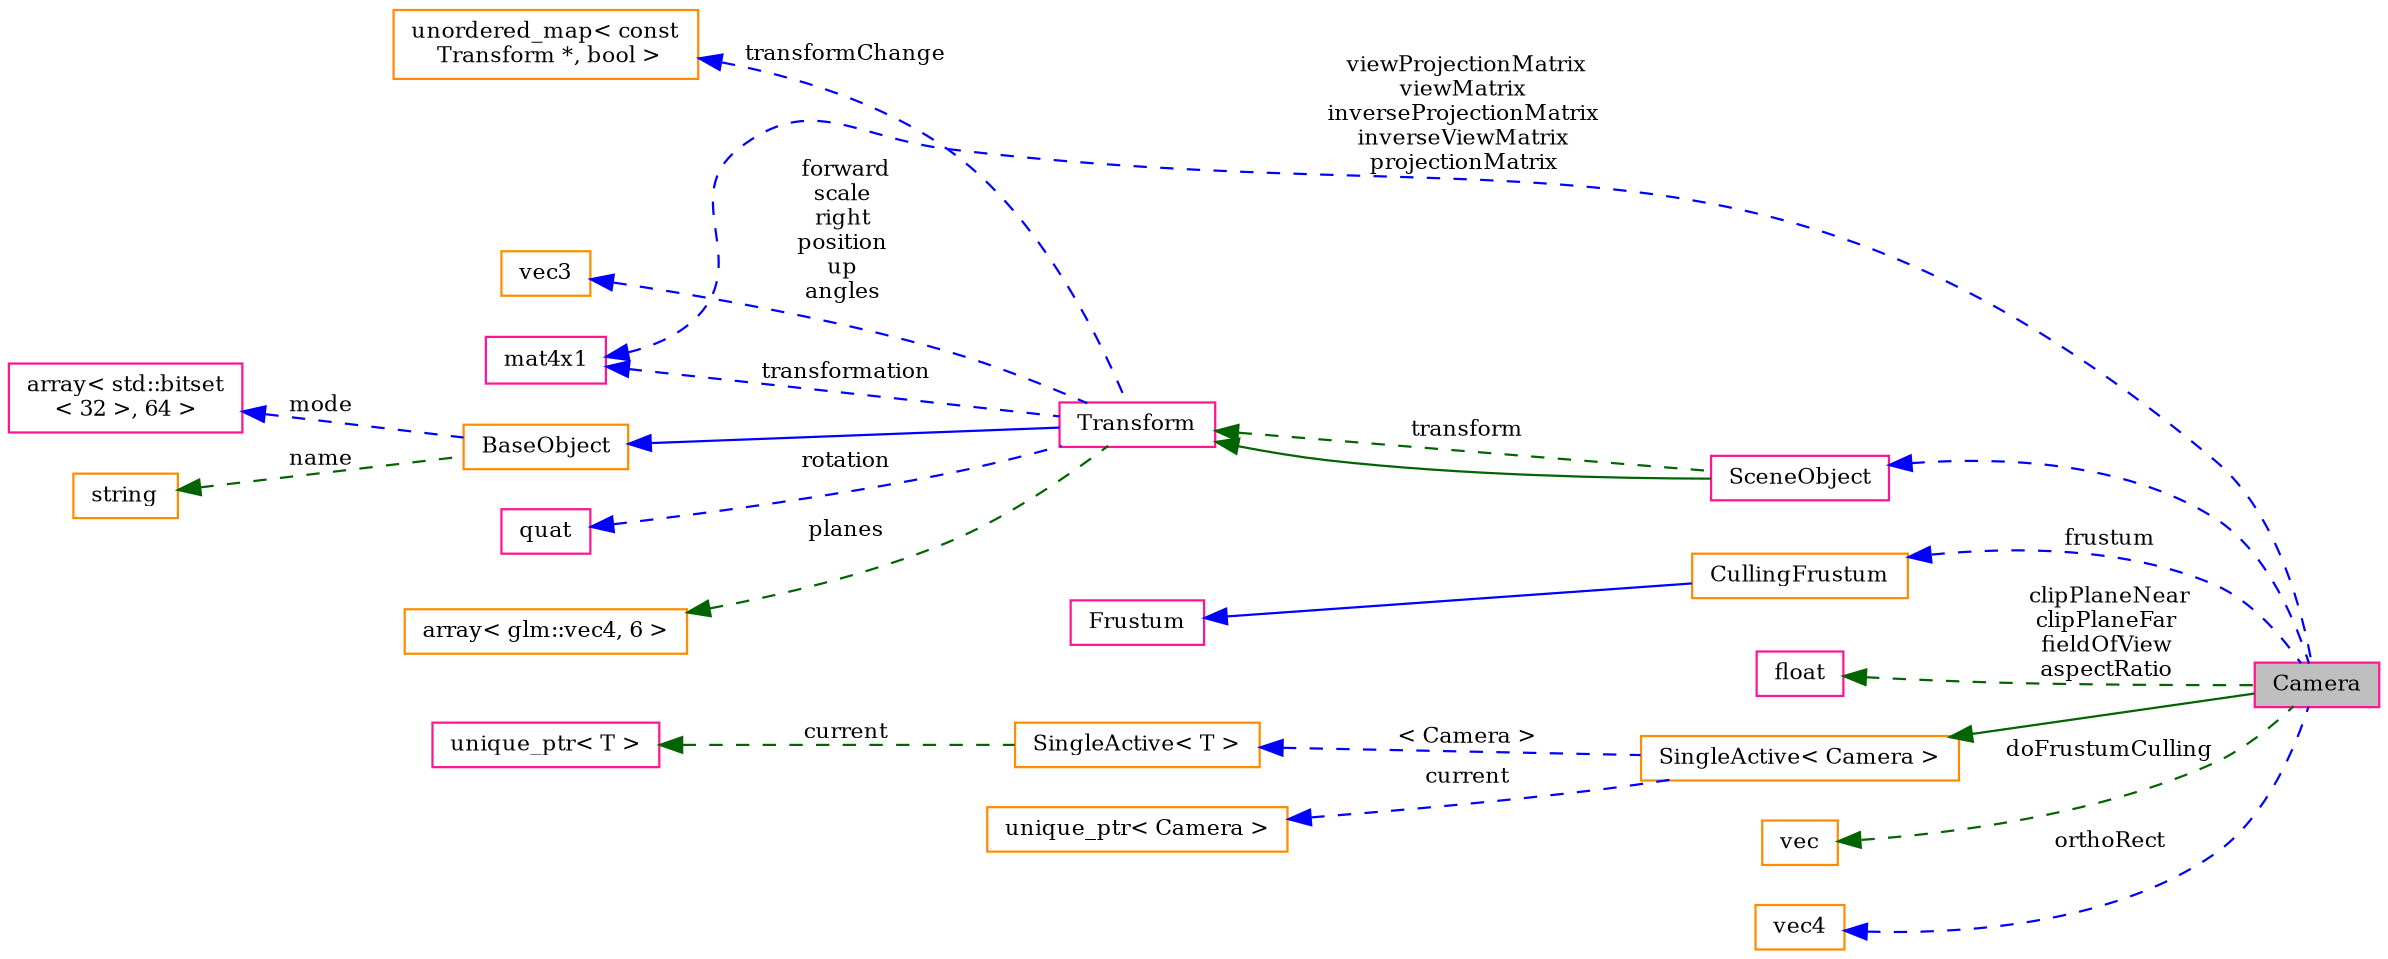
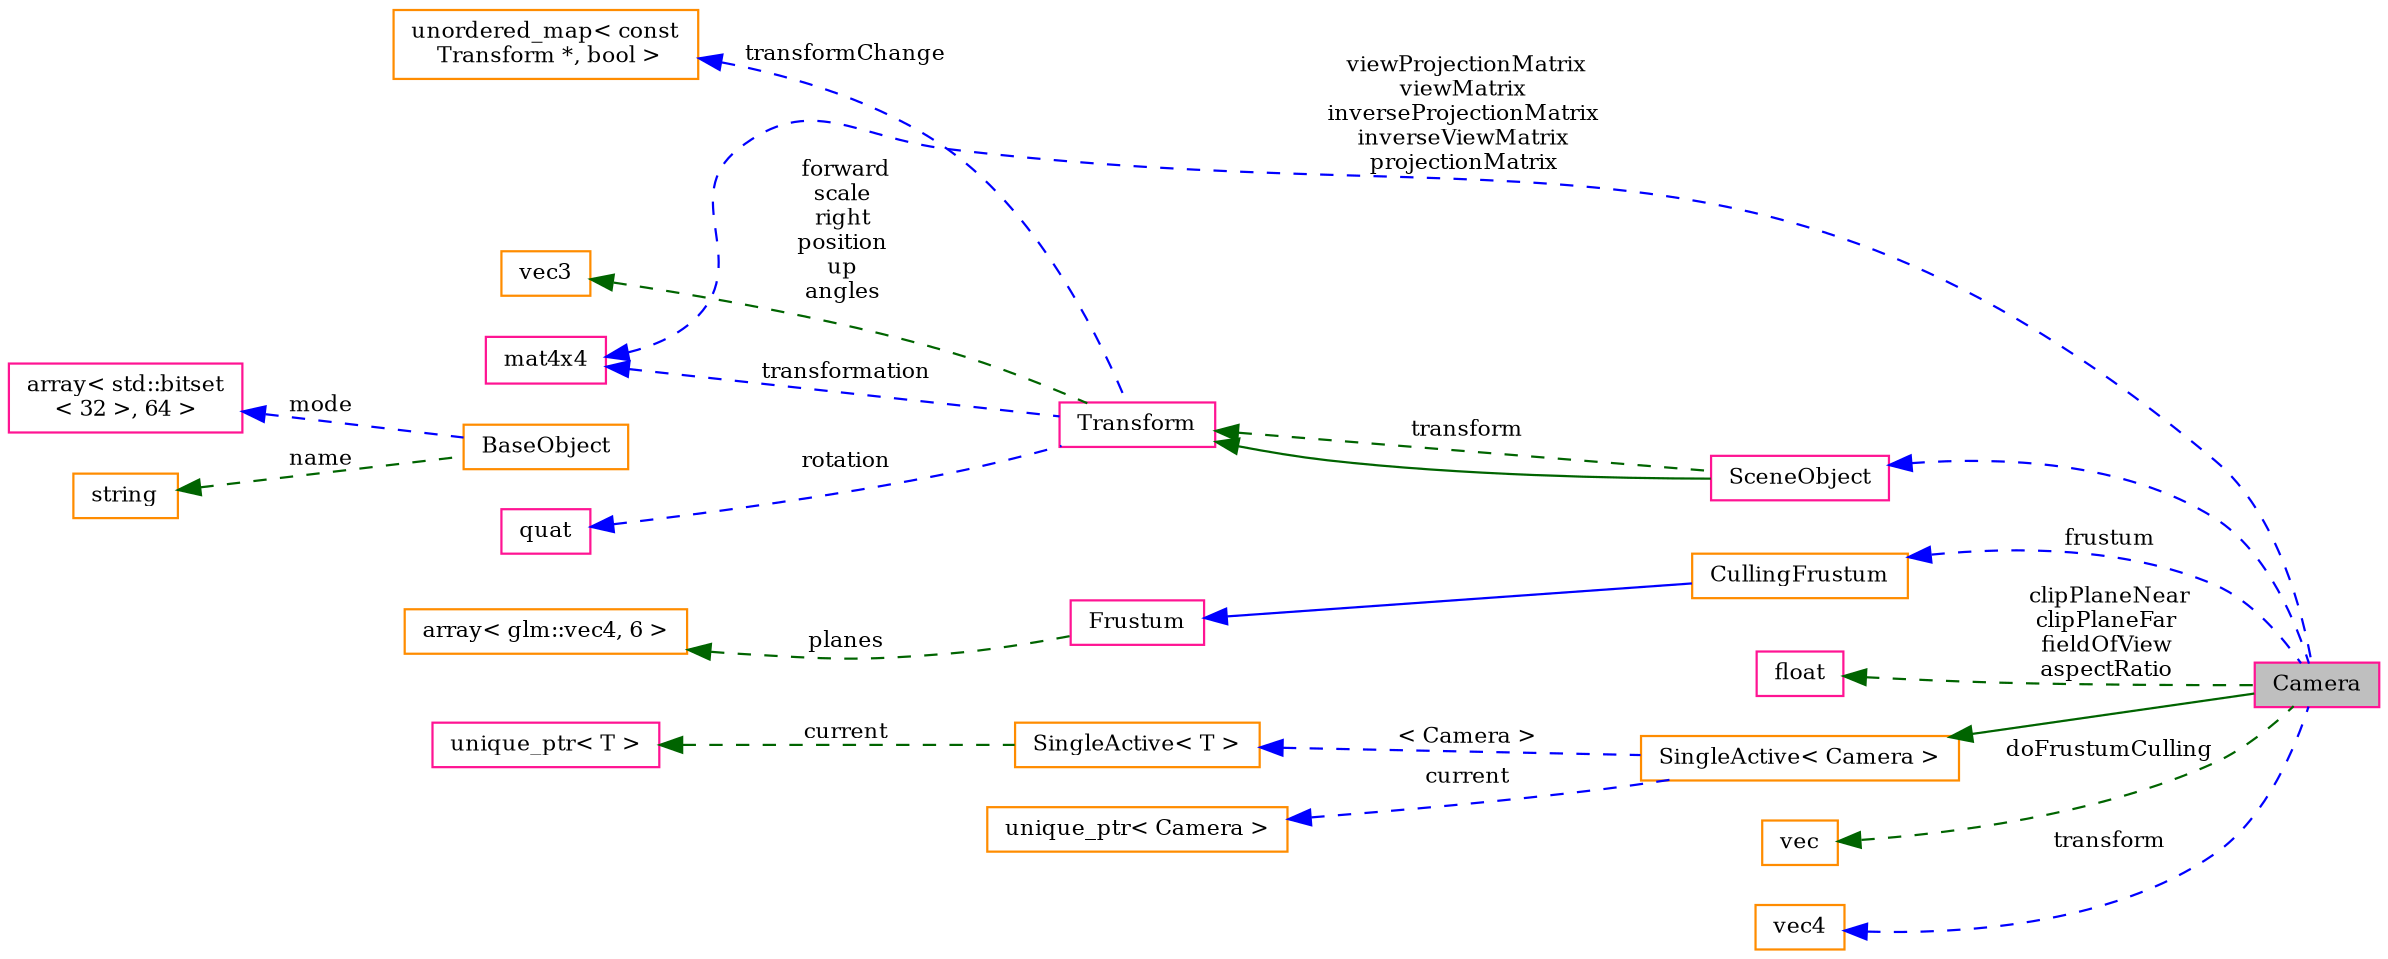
edge "Transform" -> "vec3": color blue -> darkgreen
node "mat4x1": label "mat4x1" -> "mat4x4"
edge "Transform" -> "BaseObject": removed
edge "Transform" -> "array< glm::vec4, 6 >": now "Frustum" -> "array< glm::vec4, 6 >"
edge "Camera" -> "vec4": label " orthoRect" -> " transform"
